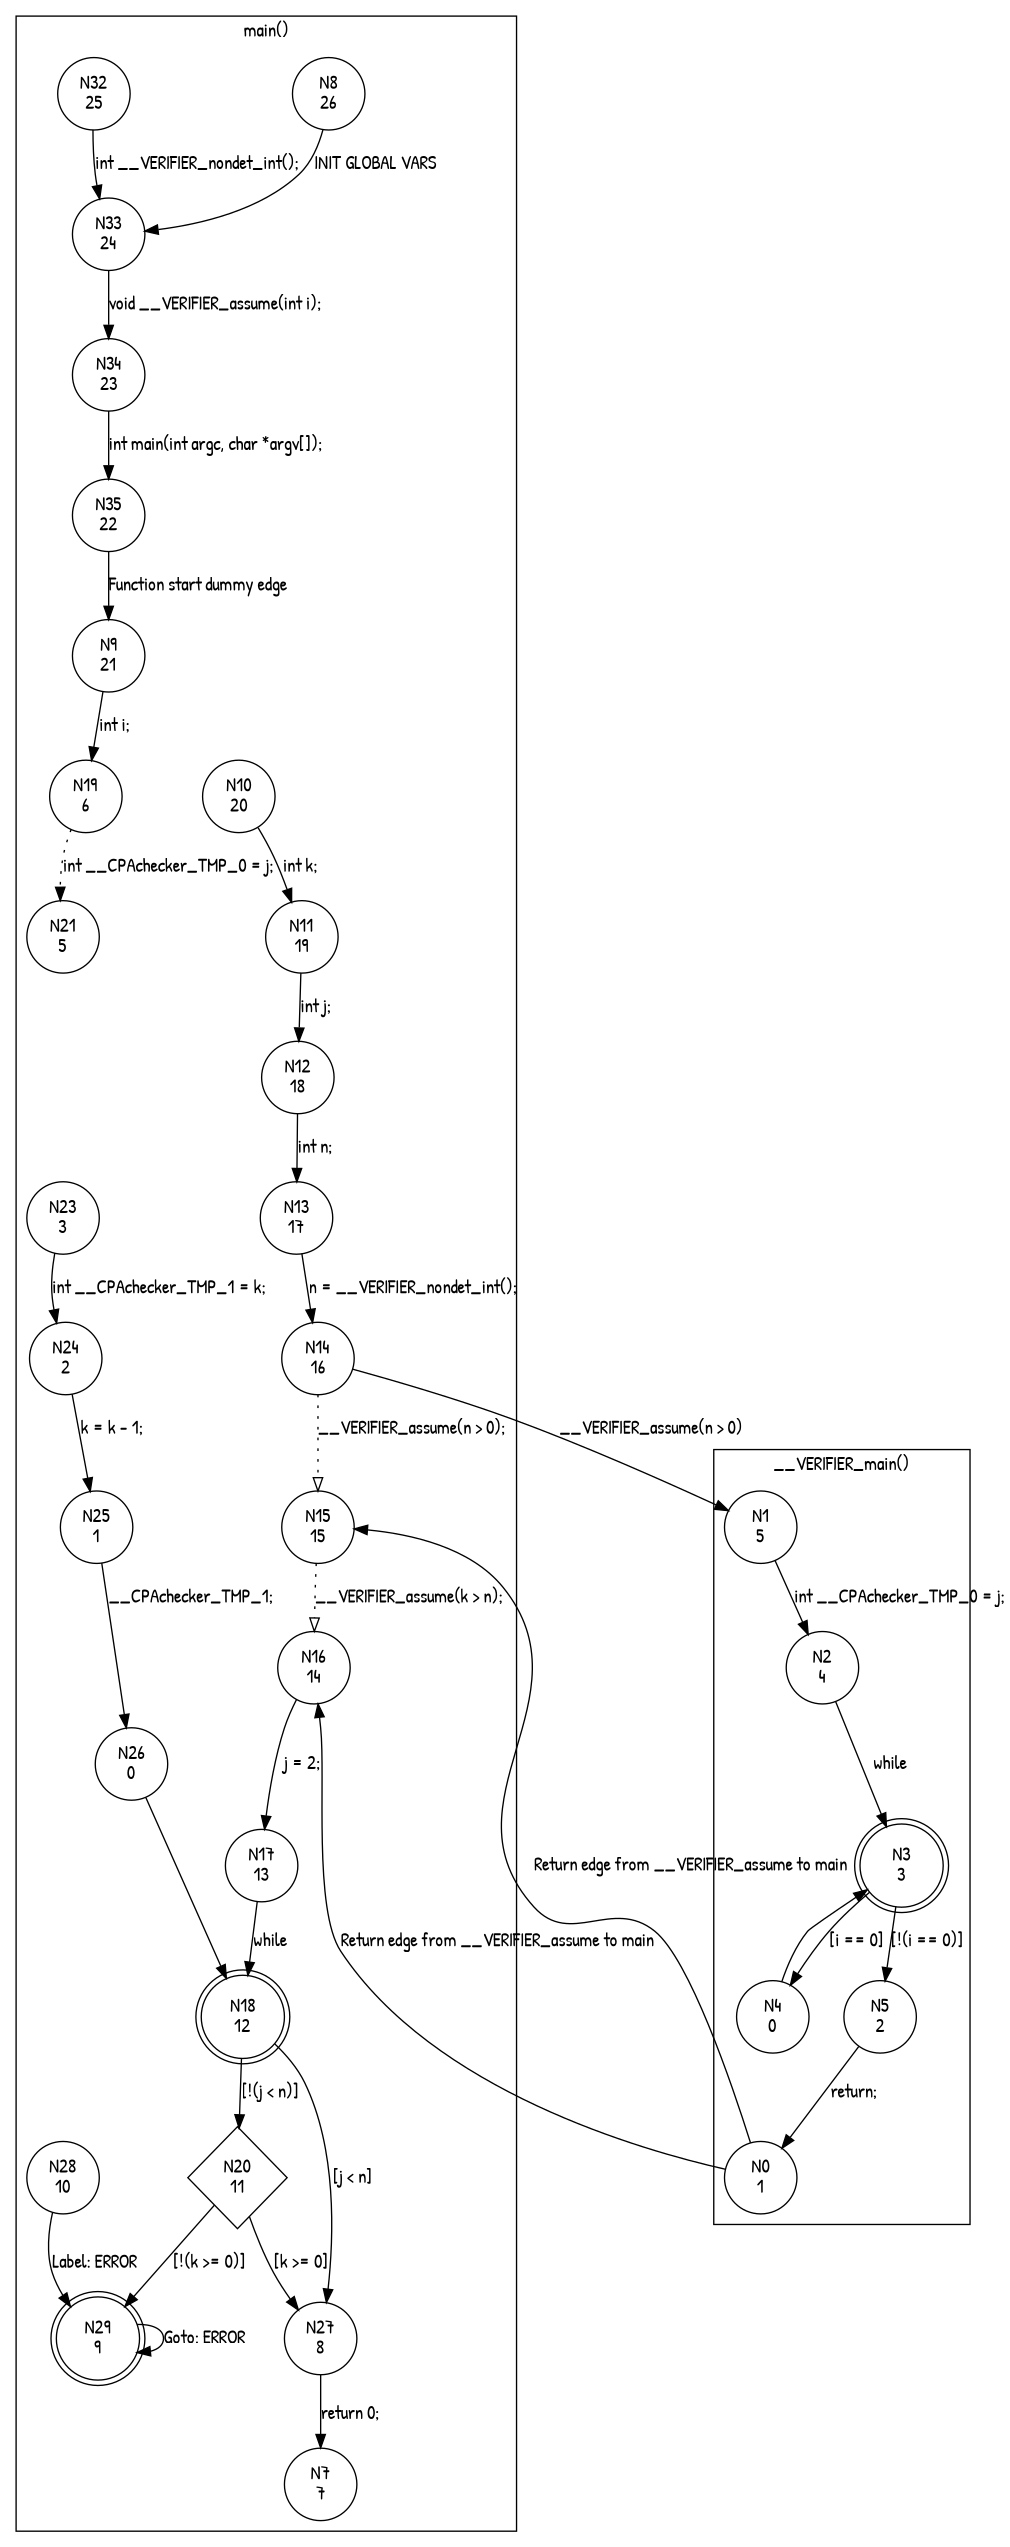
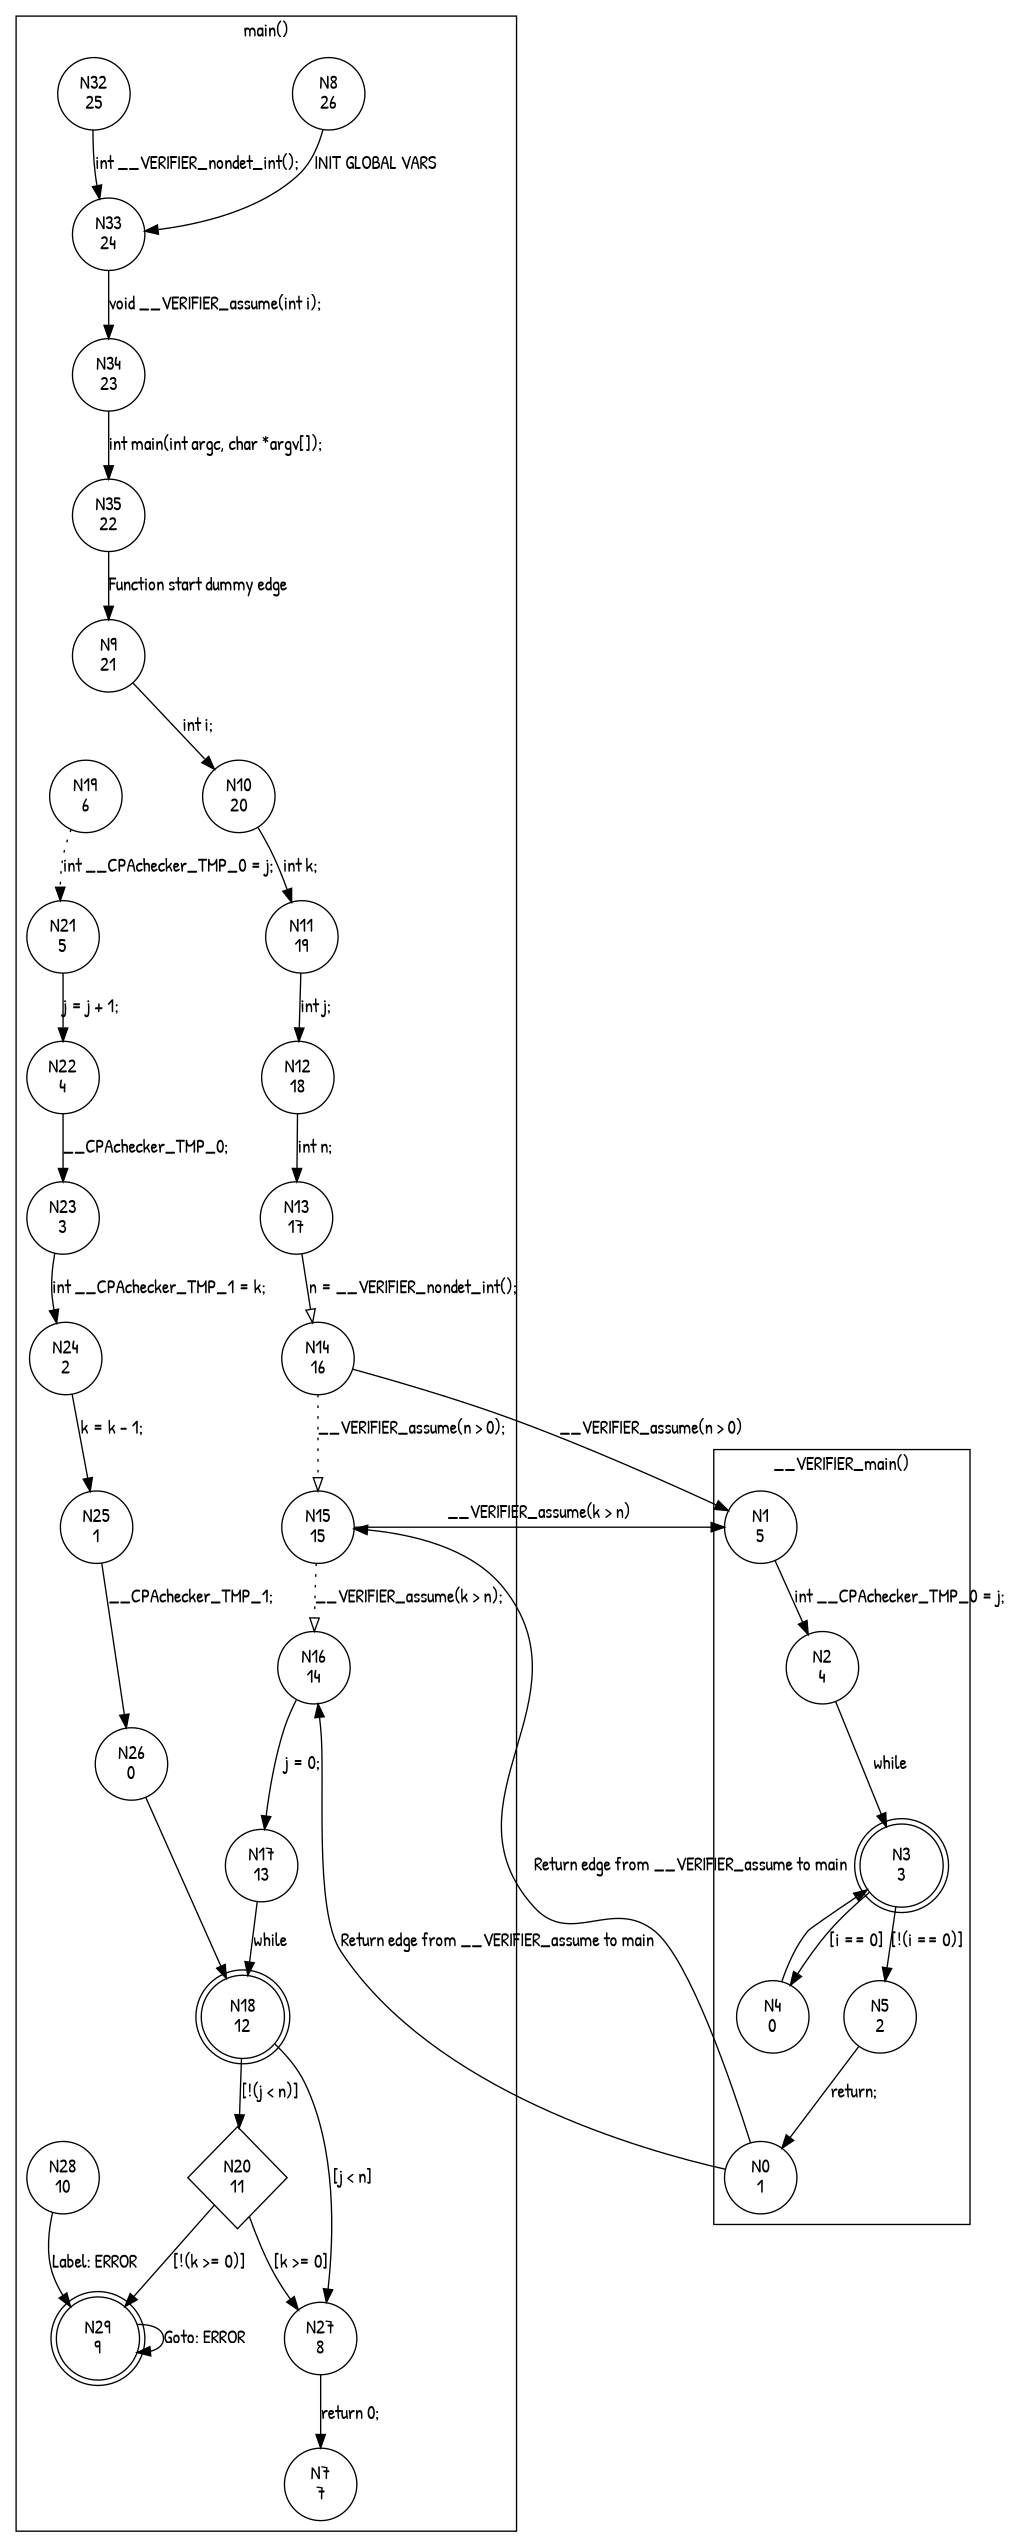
edge "N9 21" -> "N19 6": now "N9 21" -> "N10 20"
node "N22 4": added
edge "N13 17" -> "N14 16": arrowhead normal -> empty
edge "N15 15" -> "N1 5": added, label "__VERIFIER_assume(k > n)"
edge "N16 14" -> "N17 13": label "j = 2;" -> "j = 0;"
